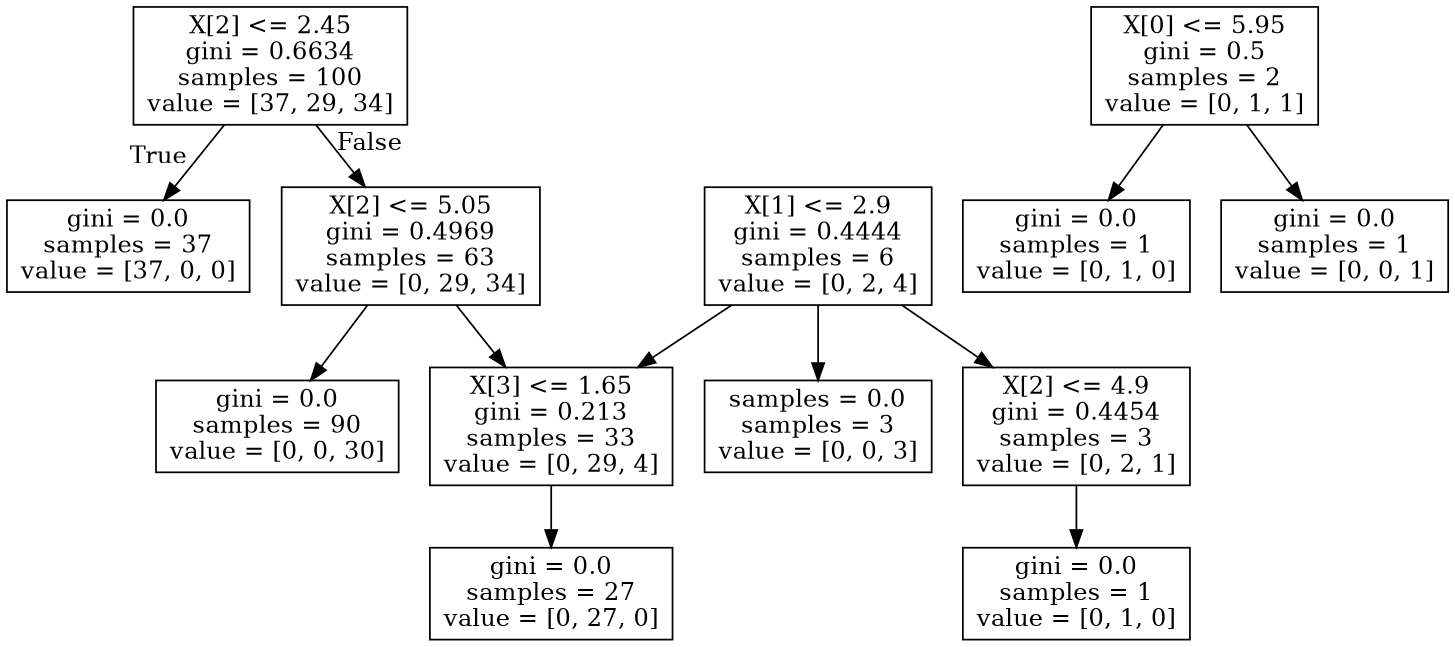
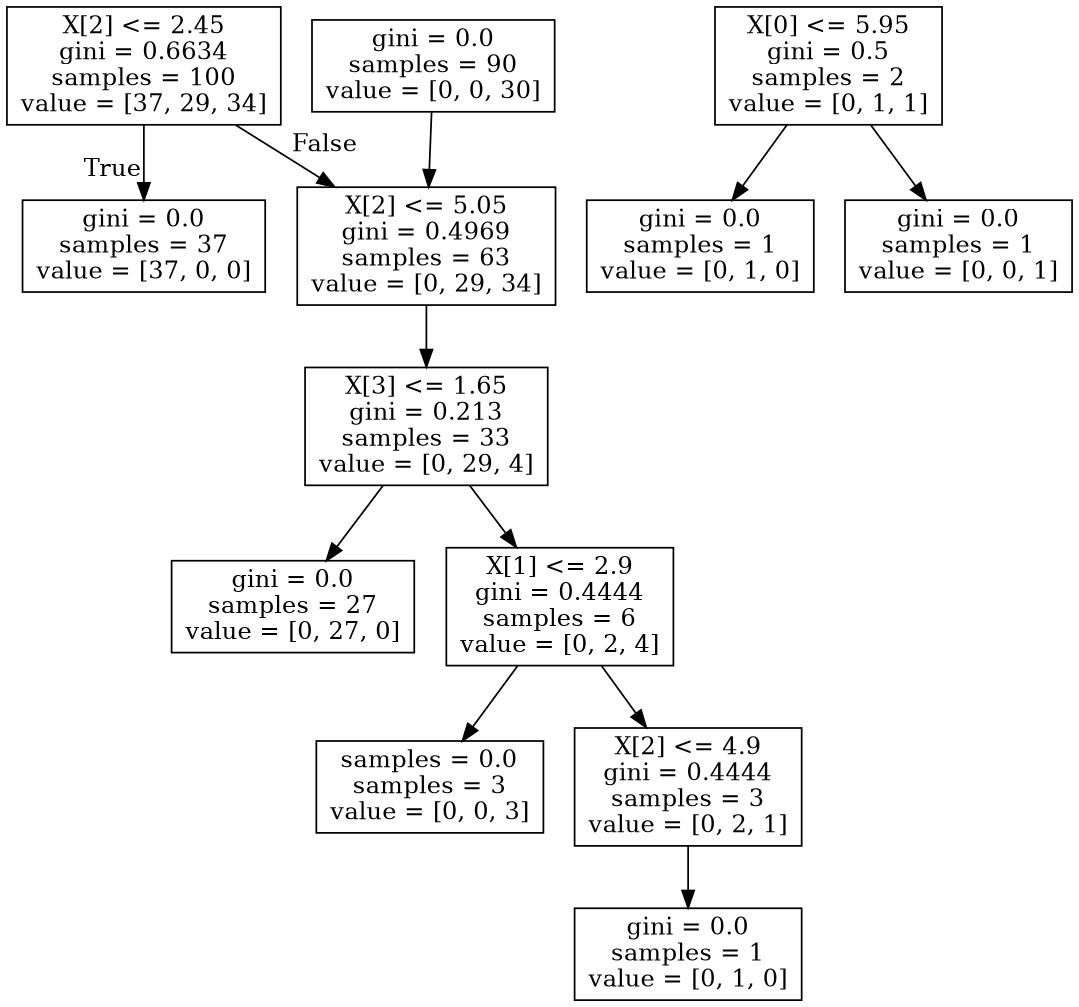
edge "X[1] <= 2.9 gini = 0.4444 samples = 6 value = [0, 2, 4]" -> "X[3] <= 1.65 gini = 0.213 samples = 33 value = [0, 29, 4]": reversed
edge "X[2] <= 5.05 gini = 0.4969 samples = 63 value = [0, 29, 34]" -> "gini = 0.0 samples = 90 value = [0, 0, 30]": reversed
node "X[2] <= 4.9 gini = 0.4454 samples = 3 value = [0, 2, 1]": label "X[2] <= 4.9 gini = 0.4454 samples = 3 value = [0, 2, 1]" -> "X[2] <= 4.9 gini = 0.4444 samples = 3 value = [0, 2, 1]"
